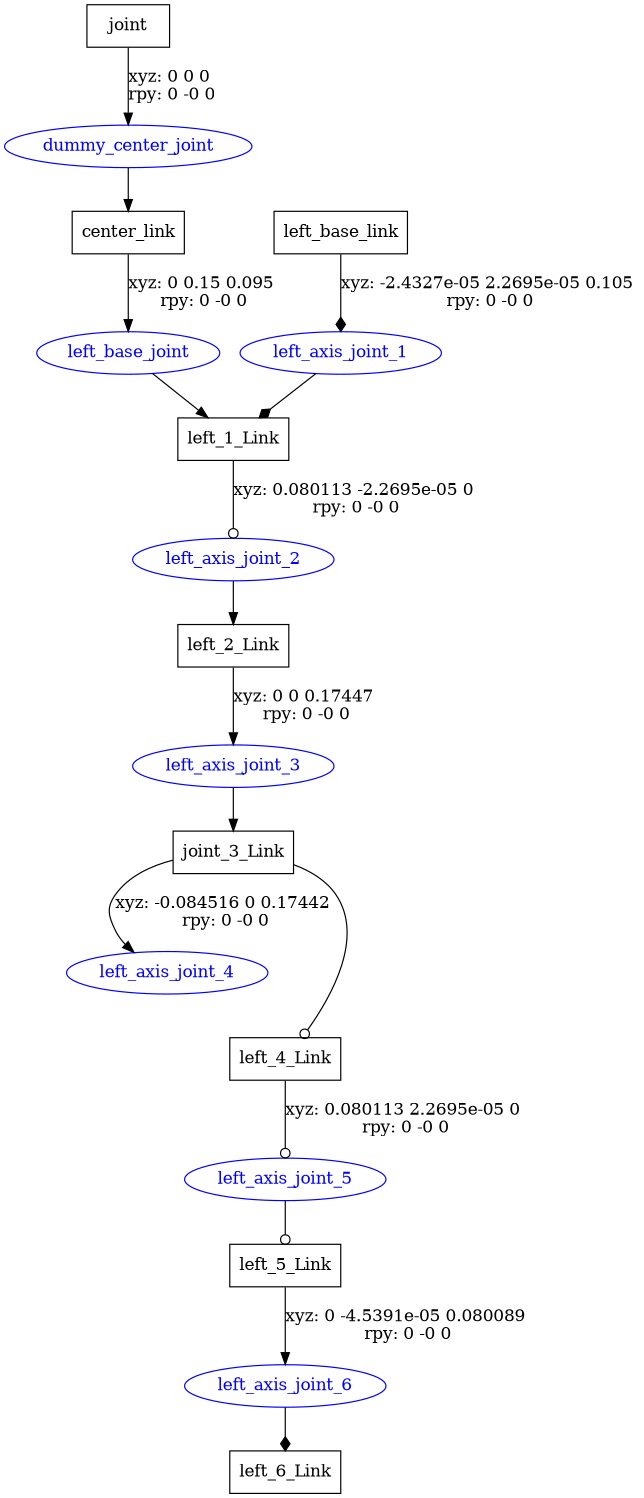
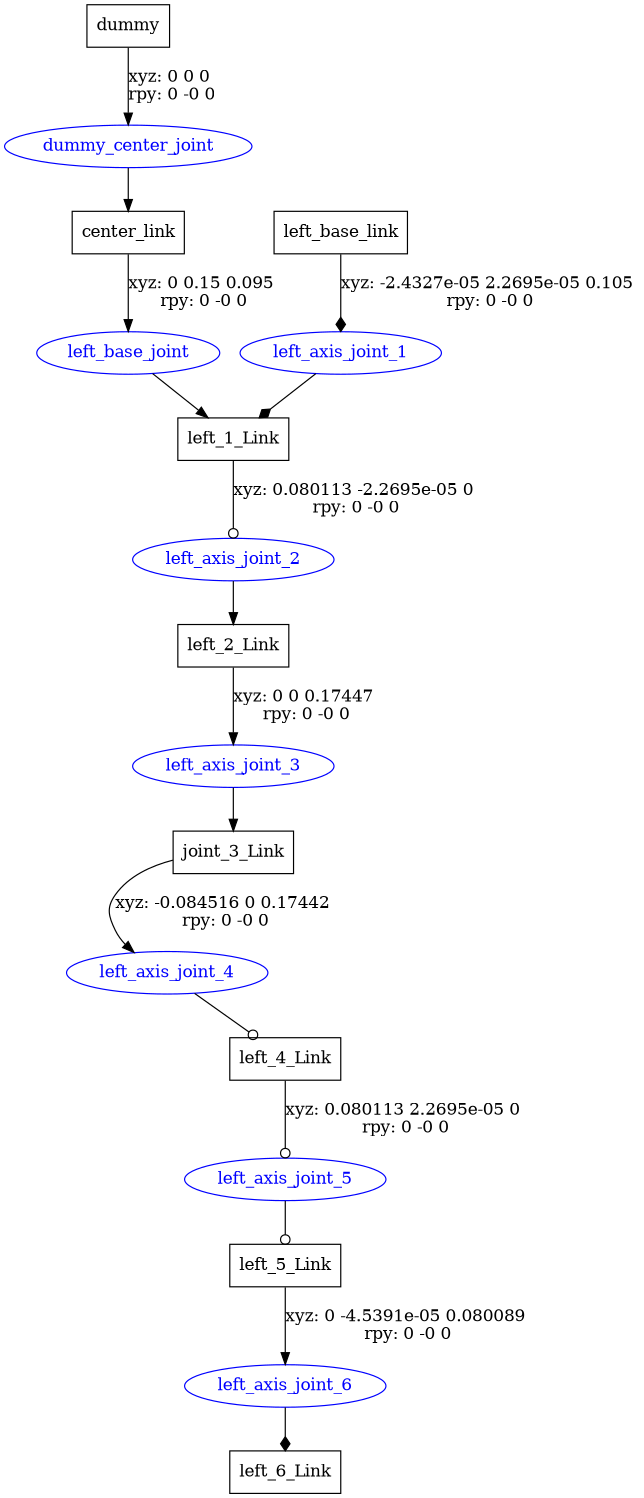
node "joint": label "joint" -> "dummy"
edge "joint_3_Link" -> "left_4_Link": now "left_axis_joint_4" -> "left_4_Link"
